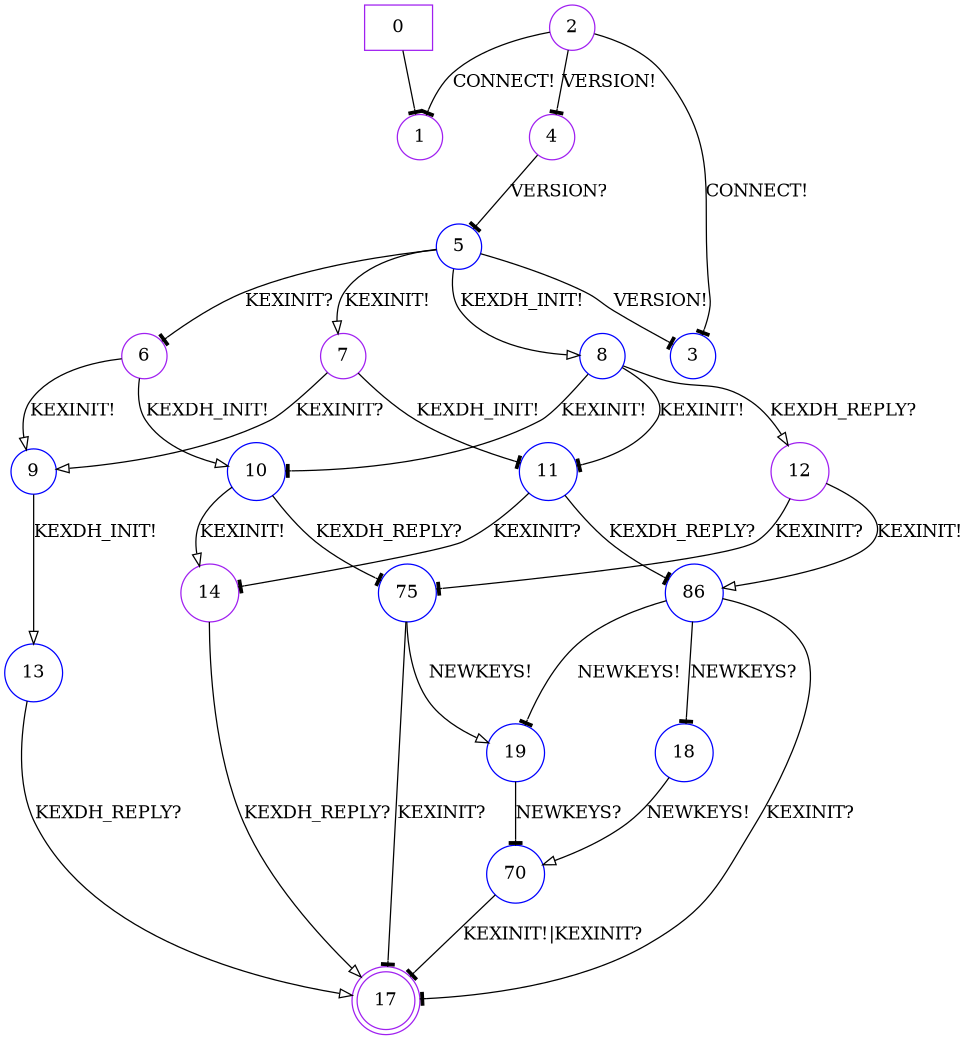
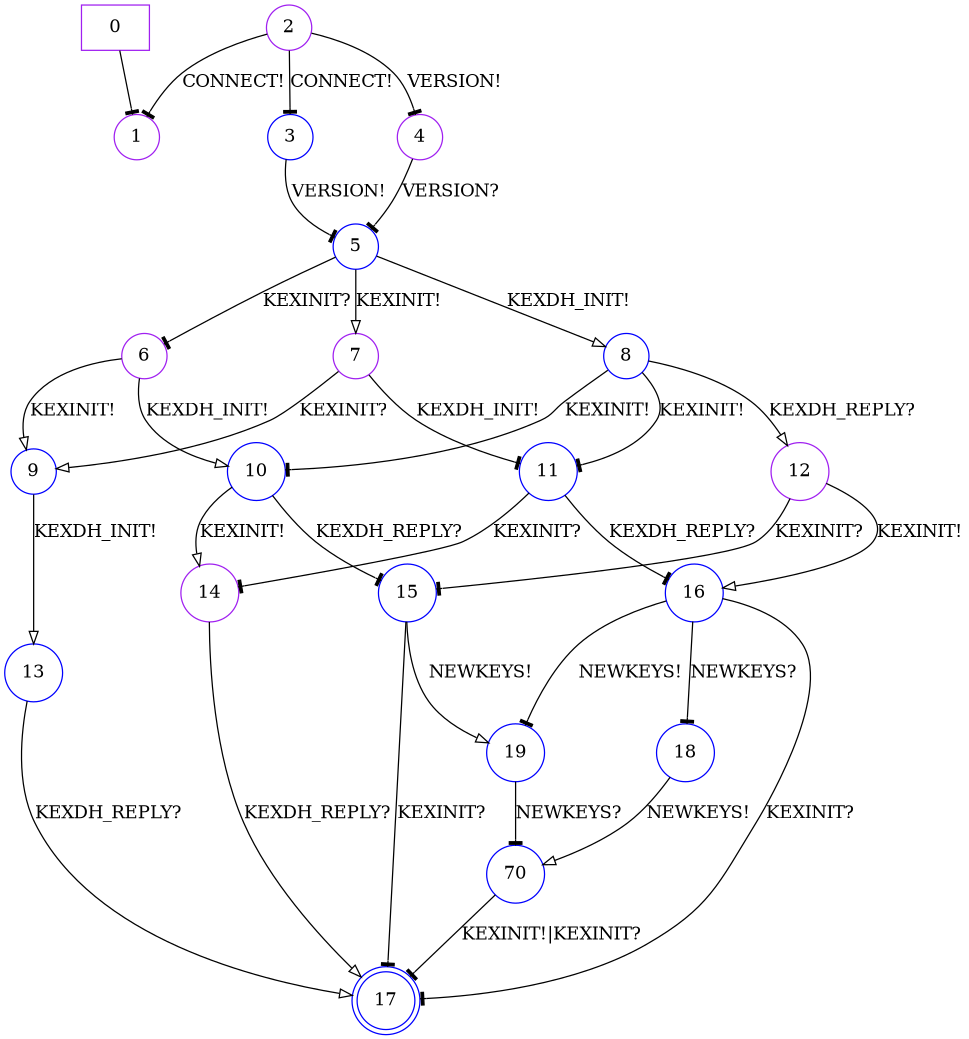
edge "5" -> "3": reversed
node "75": label "75" -> "15"
node "86": label "86" -> "16"
node "17": color purple -> blue
